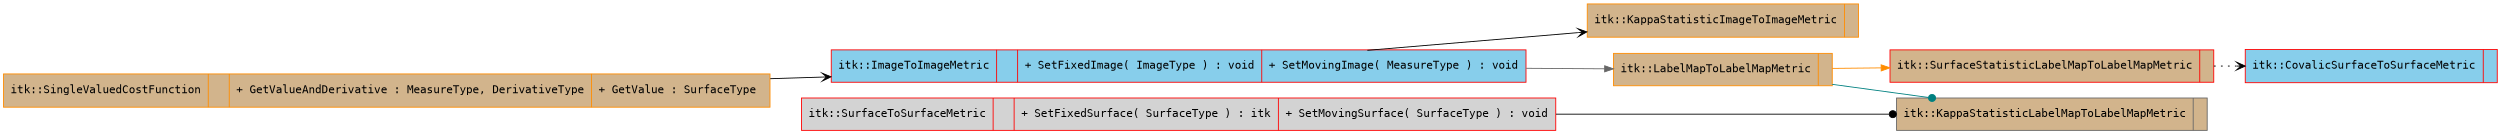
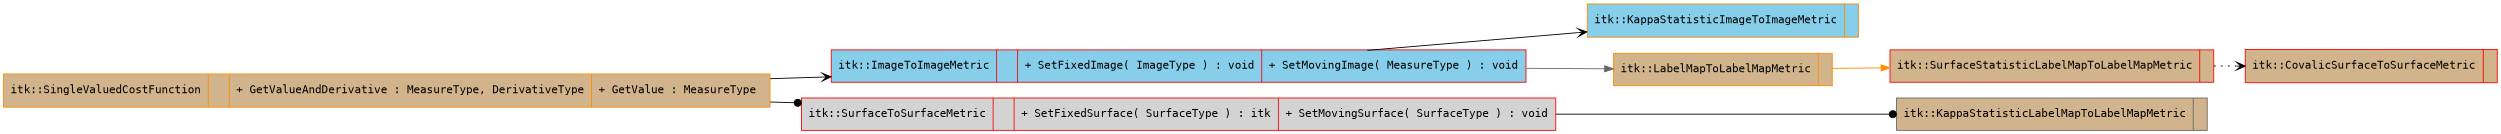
node "itk::KappaStatisticImageToImageMetric": fillcolor tan -> skyblue
node "itk::CovalicSurfaceToSurfaceMetric": fillcolor skyblue -> tan
node "itk::SingleValuedCostFunction": text "+ GetValue : SurfaceType" -> "+ GetValue : MeasureType"
edge "itk::LabelMapToLabelMapMetric" -> "itk::KappaStatisticLabelMapToLabelMapMetric": removed
edge "itk::SingleValuedCostFunction" -> "itk::SurfaceToSurfaceMetric": added
